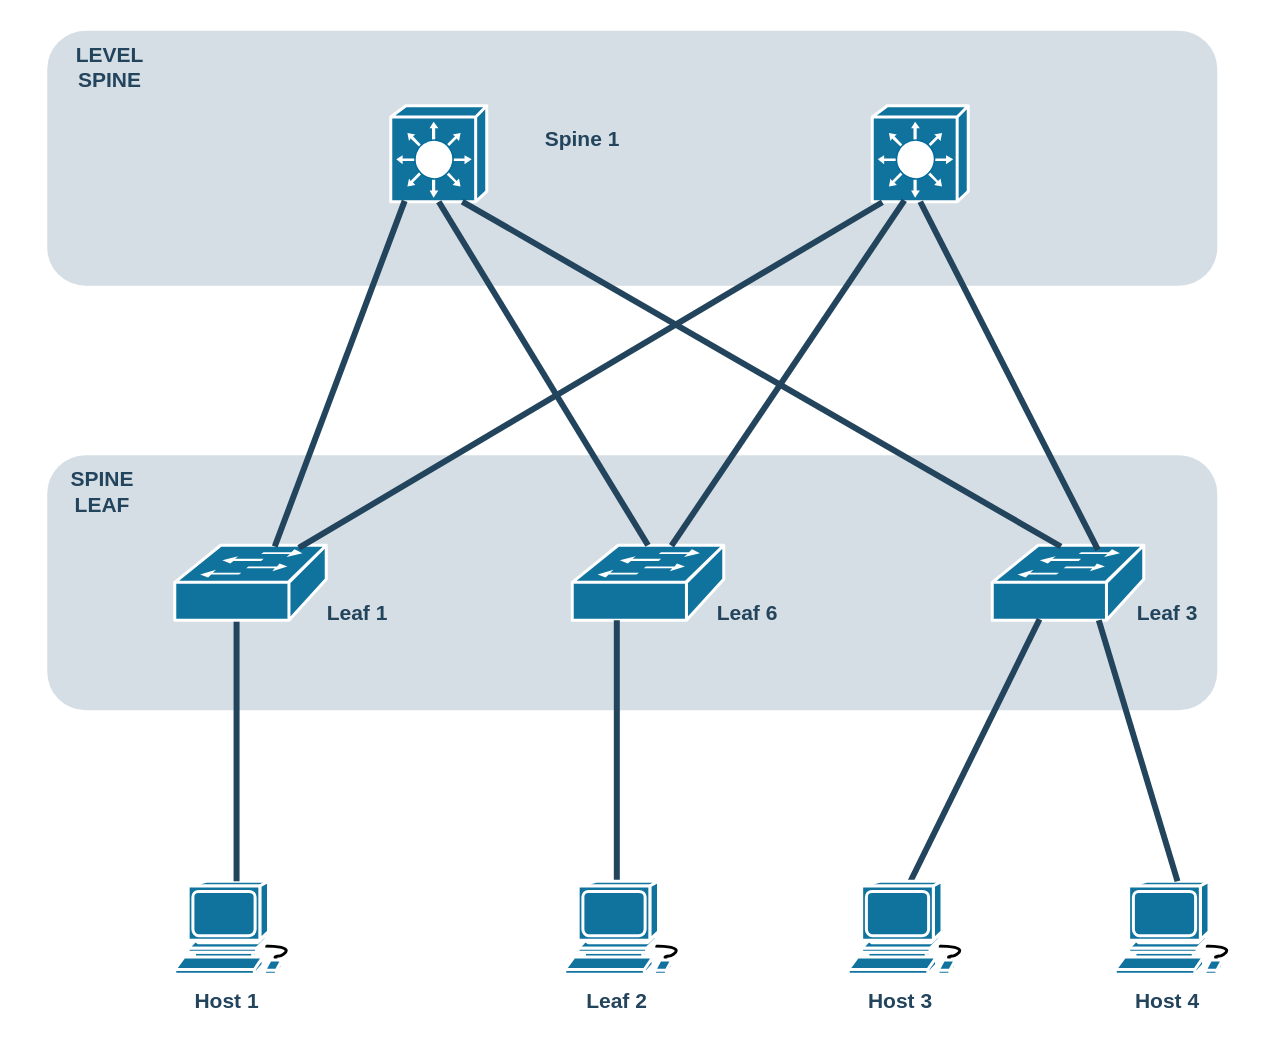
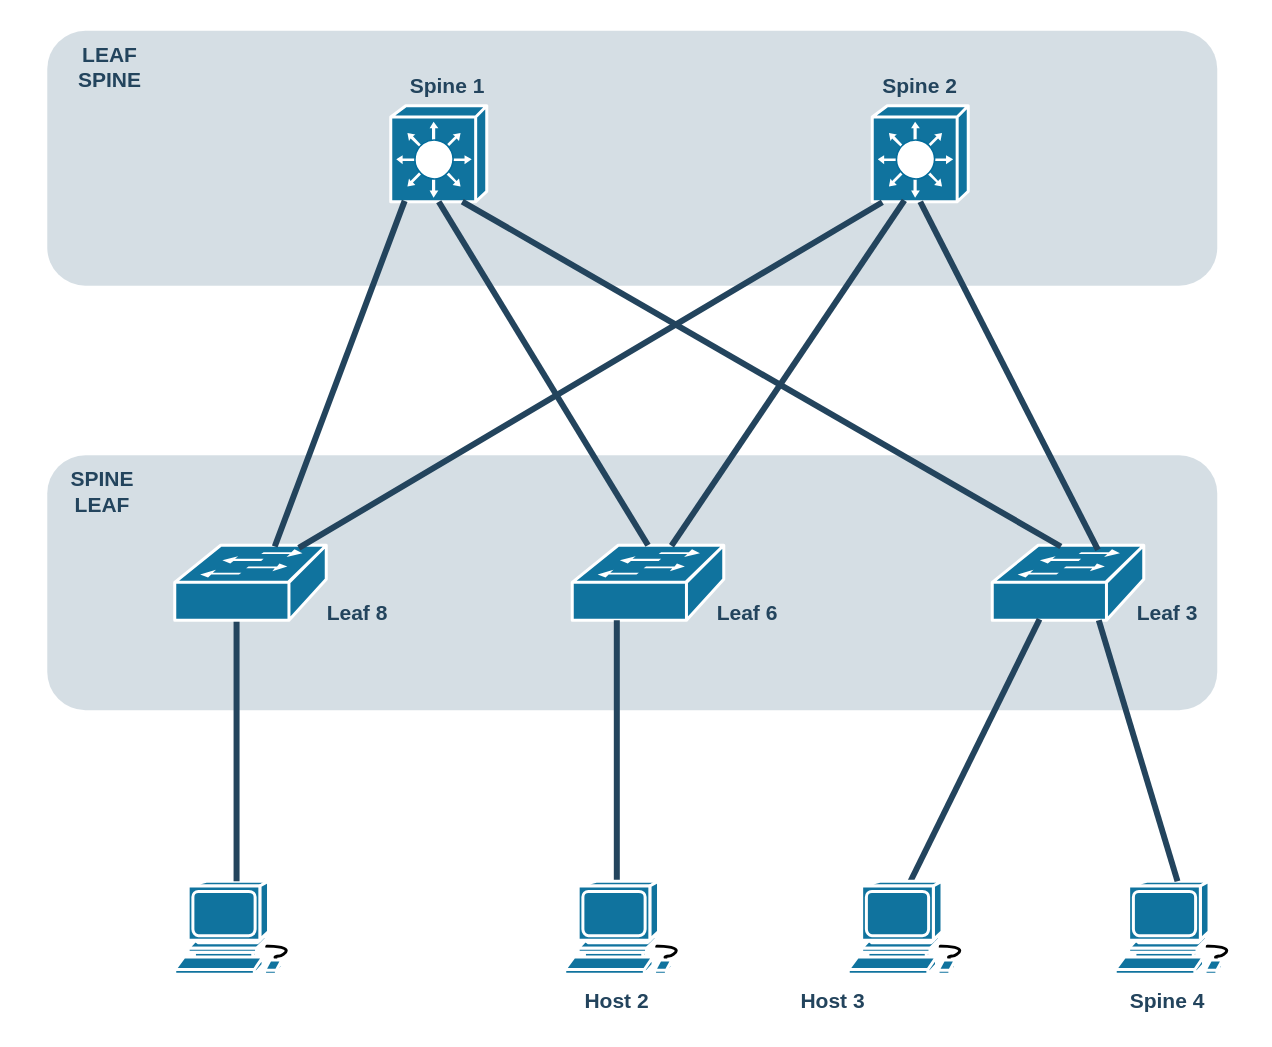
node "LEVEL SPINE": label "LEVEL SPINE" -> "LEAF SPINE"
node "Spine 2": added
node "Spine 1": moved (583, 138) -> (448, 86)
node "Leaf 1": label "Leaf 1" -> "Leaf 8"
node "Host 1": removed
node "Leaf 2": label "Leaf 2" -> "Host 2"
node "Host 3": moved (901, 1001) -> (833, 1001)
node "Host 4": label "Host 4" -> "Spine 4"
